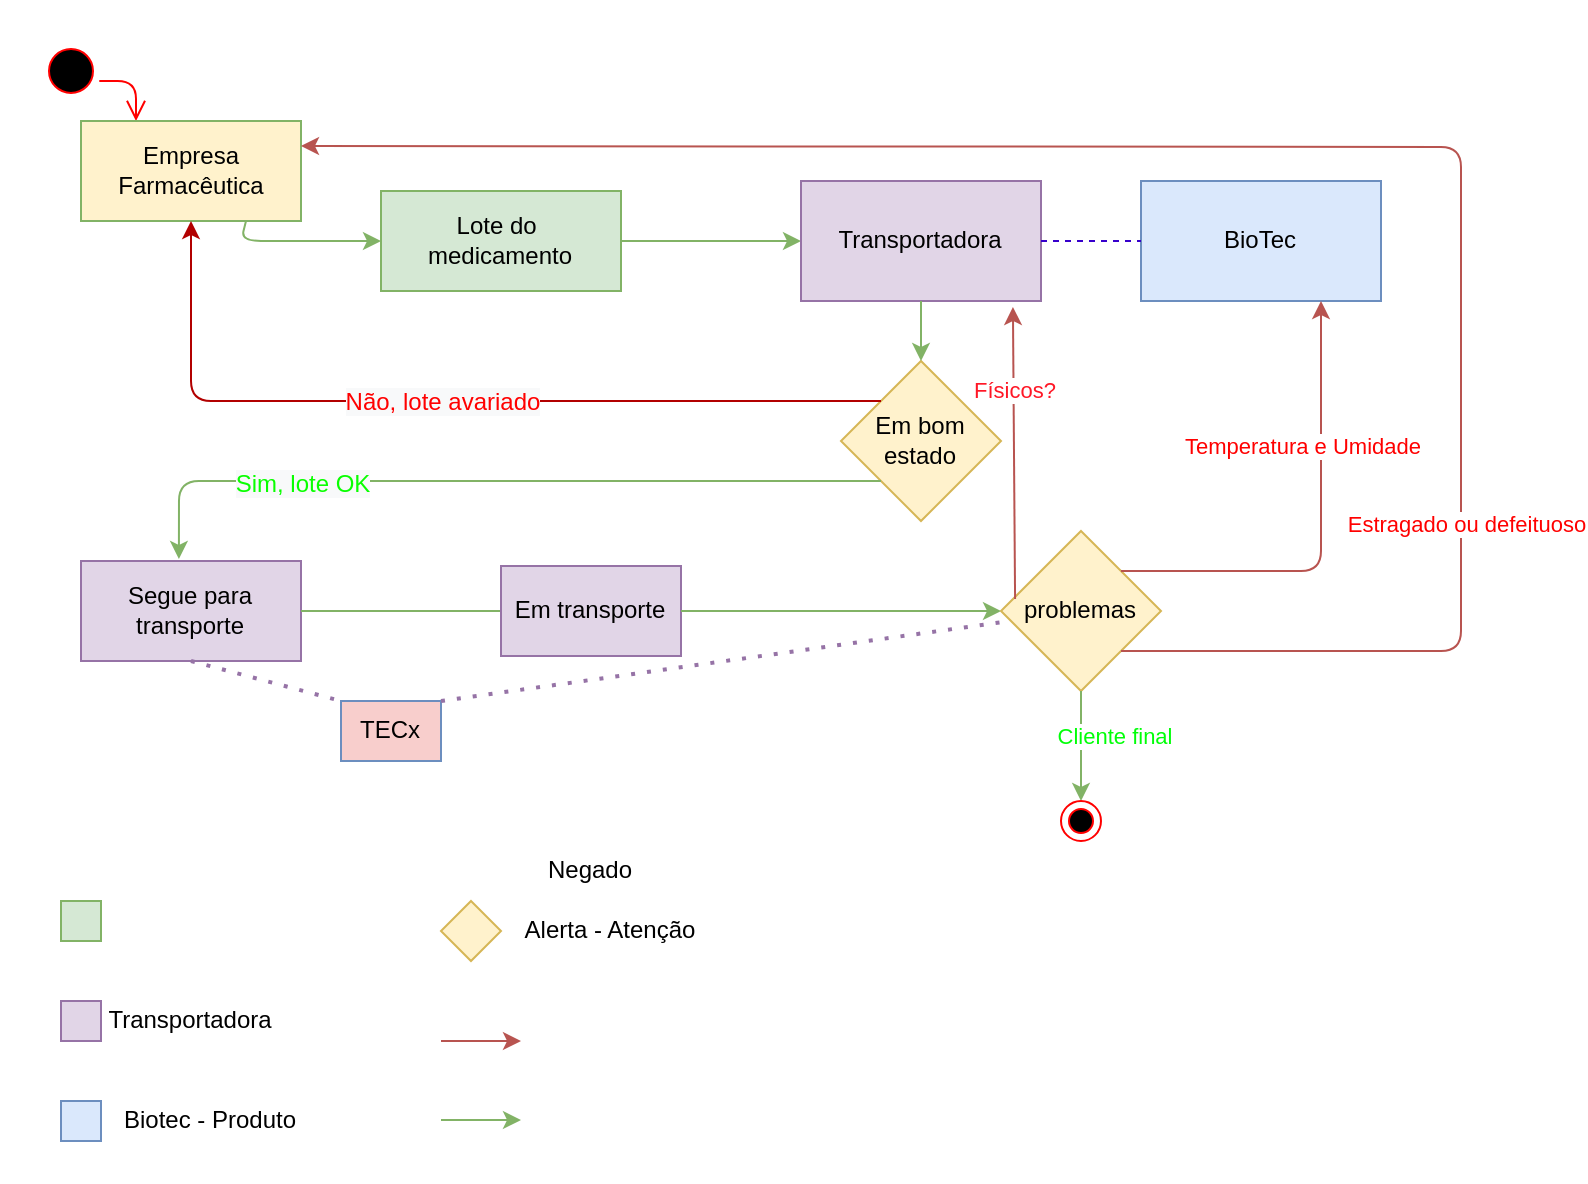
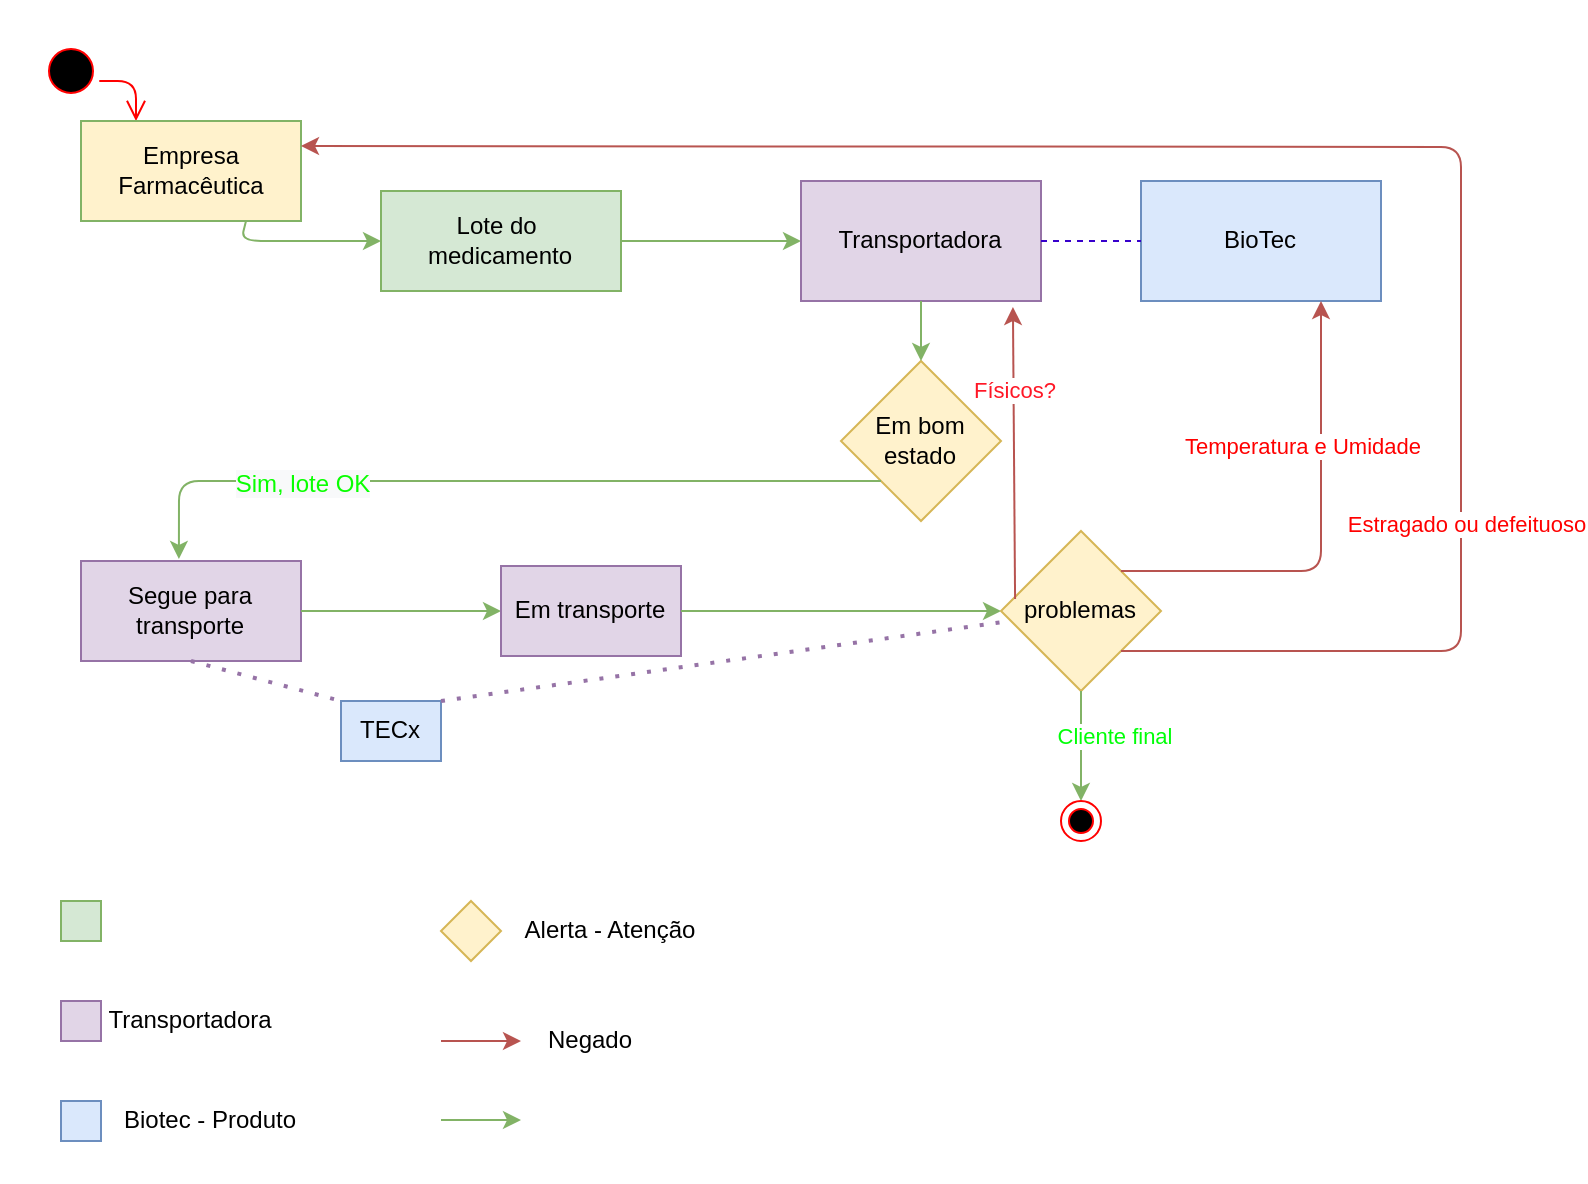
edge "Em bom estado" -> "Empresa Farmacêutica": removed, label "Não, lote avariado"
edge "Segue para transporte" -- "Em transporte": arrowhead none -> classic
node "TECx": fillcolor #f8cecc -> #dae8fc
node "Negado": moved (591, 871) -> (591, 1041)
